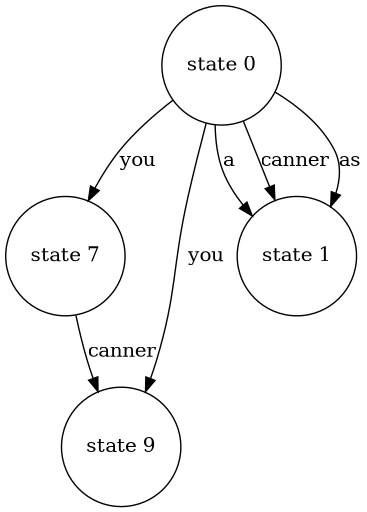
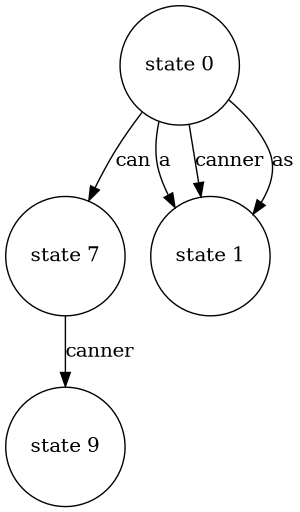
edge "state 0" -> "state 7": label "you" -> "can"
edge "state 0" -> "state 9": removed, label "you"
